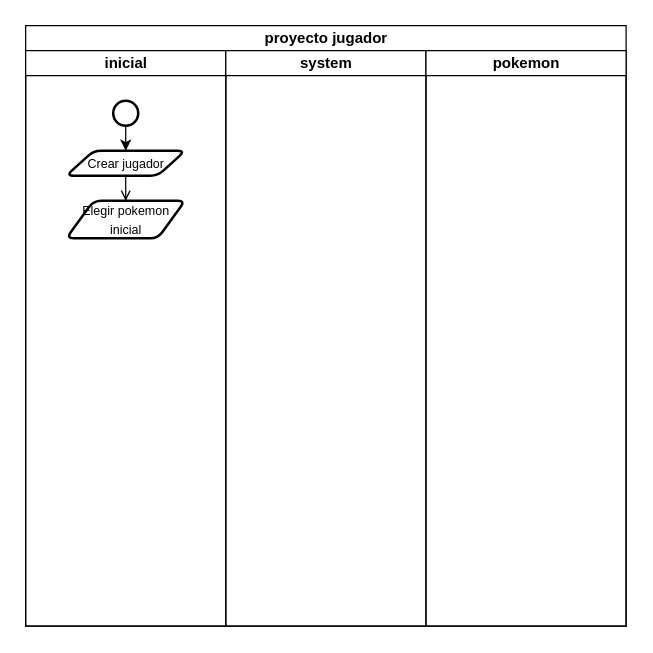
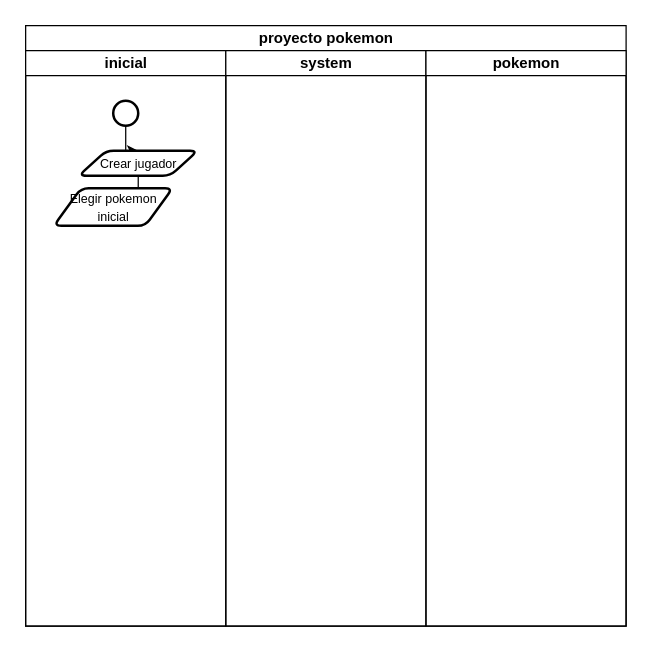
node "proyecto jugador": label "proyecto jugador" -> "proyecto pokemon"
node "Crear jugador": moved (126, 163) -> (138, 163)
node "Elegir pokemon inicial": moved (126, 219) -> (113, 207)
